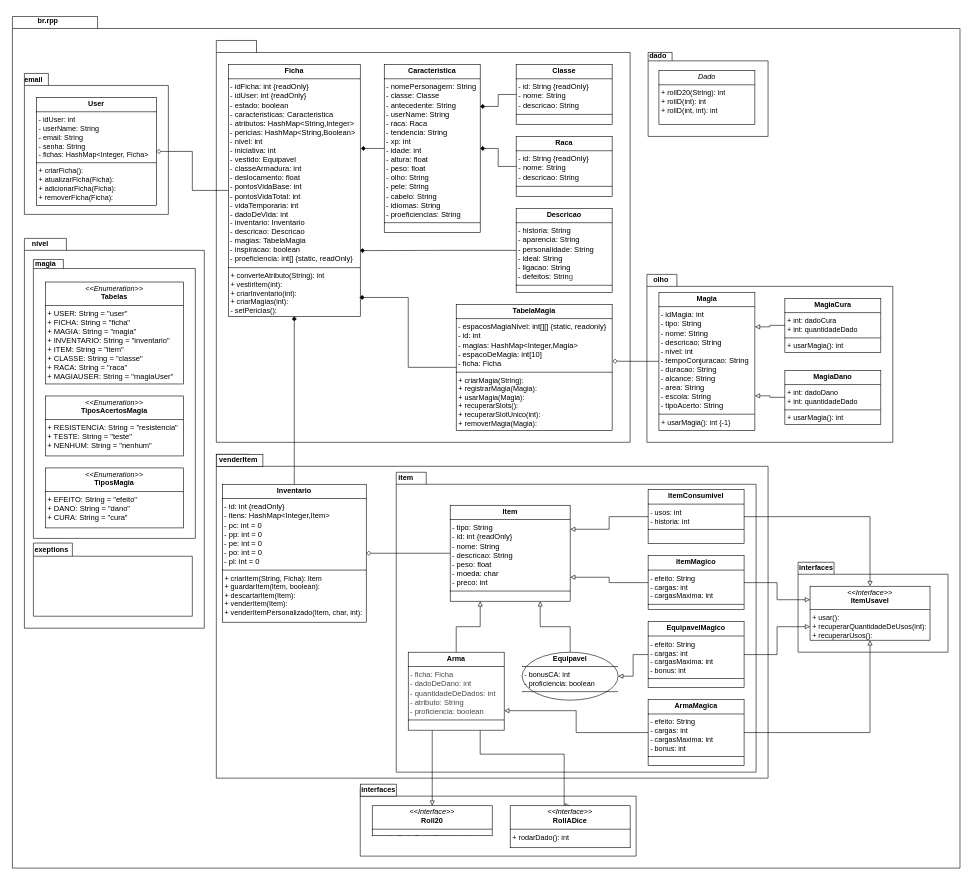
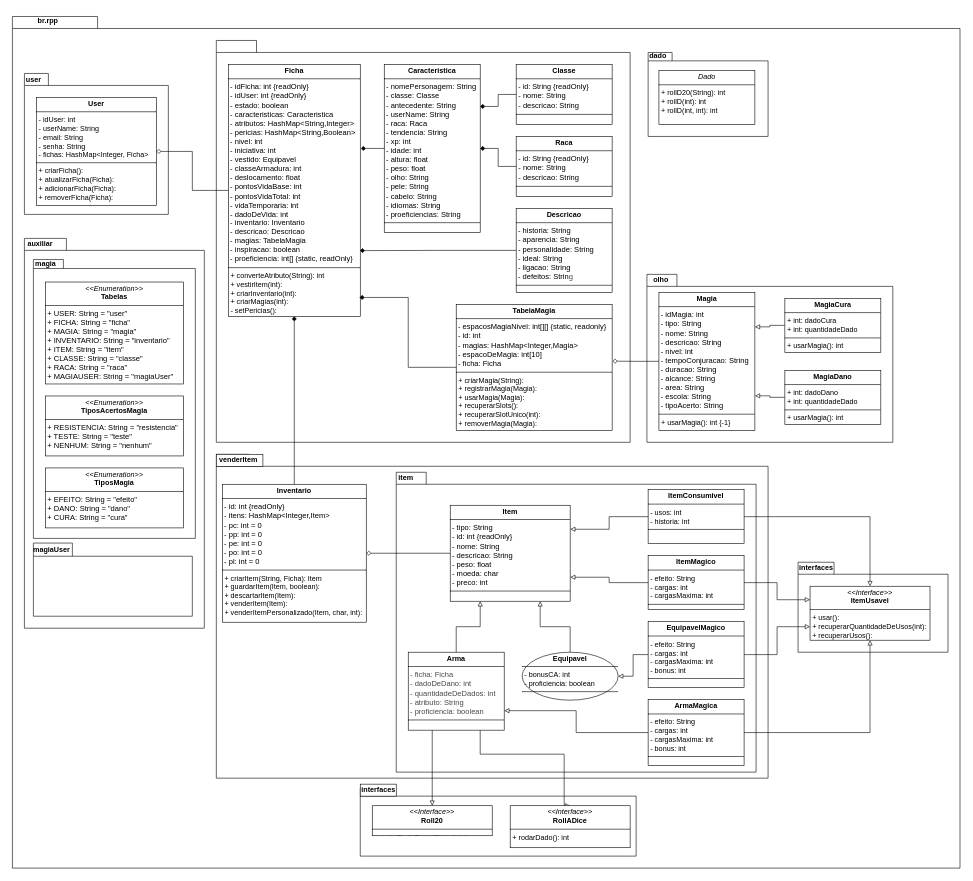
node "email": label "email" -> "user"
node "nivel": label "nivel" -> "auxiliar"
node "exeptions": label "exeptions" -> "magiaUser"
